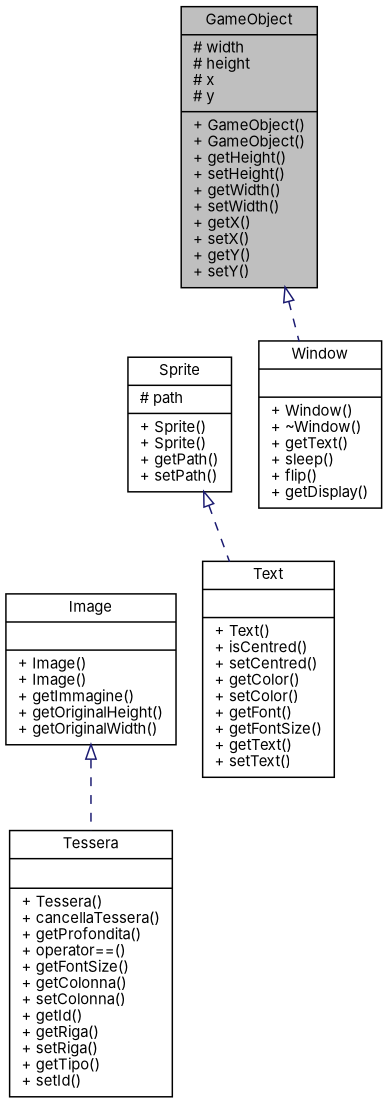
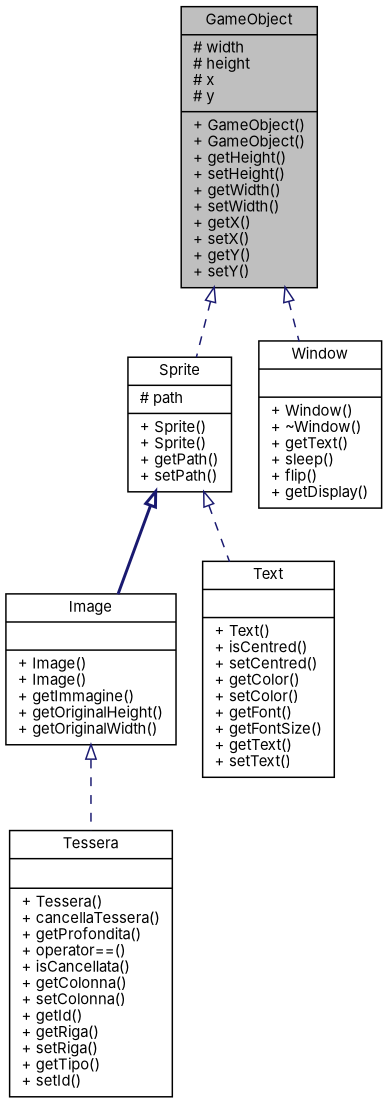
edge "Sprite" -> "GameObject": added
edge "Image" -> "Sprite": added
node "Tessera": text "+ getFontSize()" -> "+ isCancellata()"
